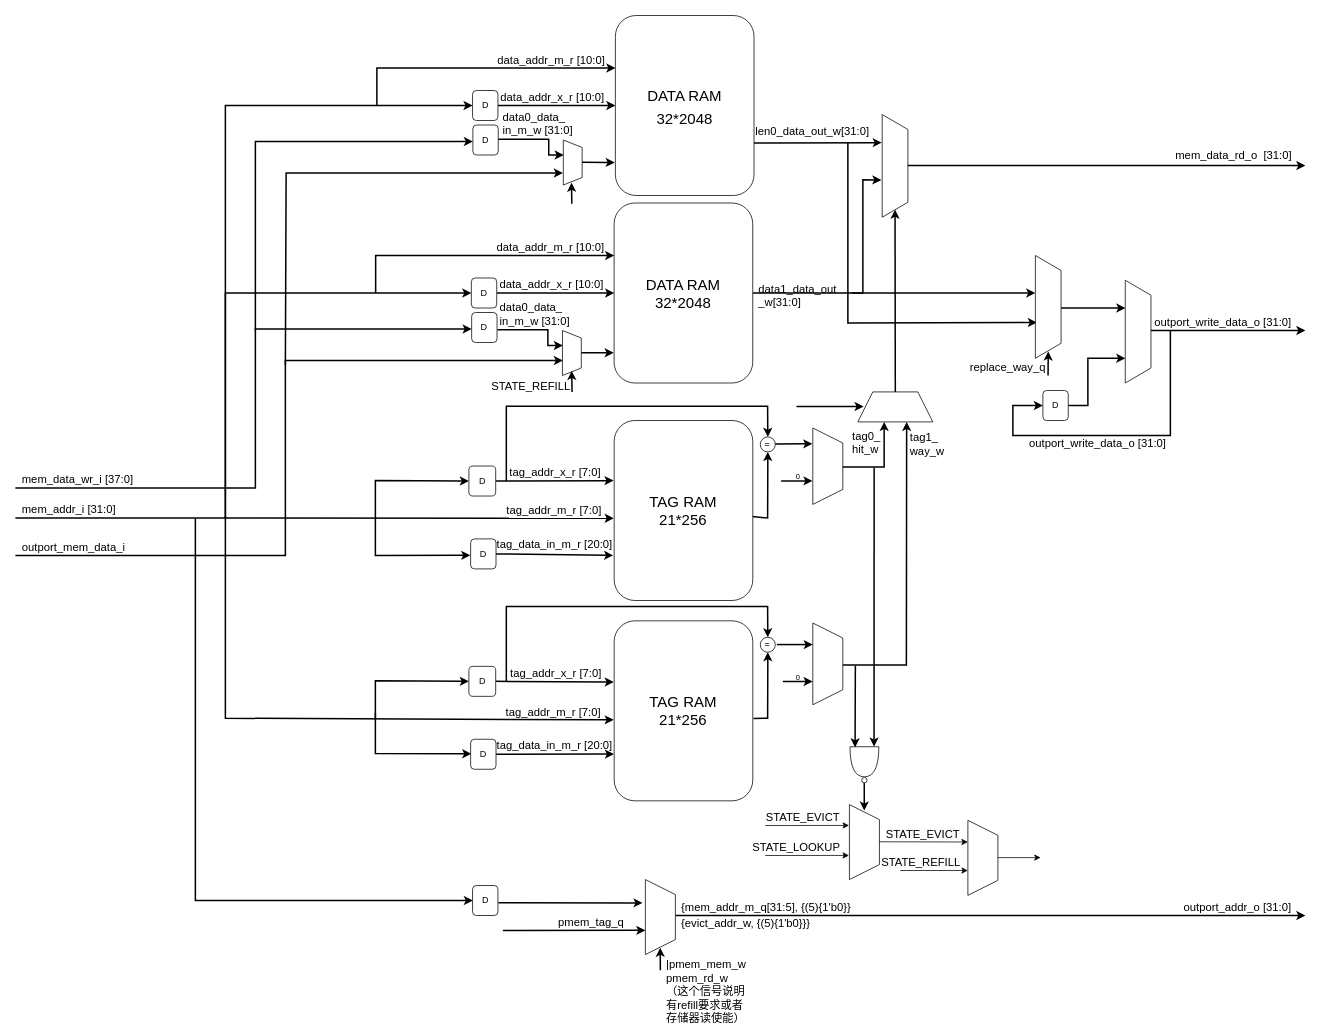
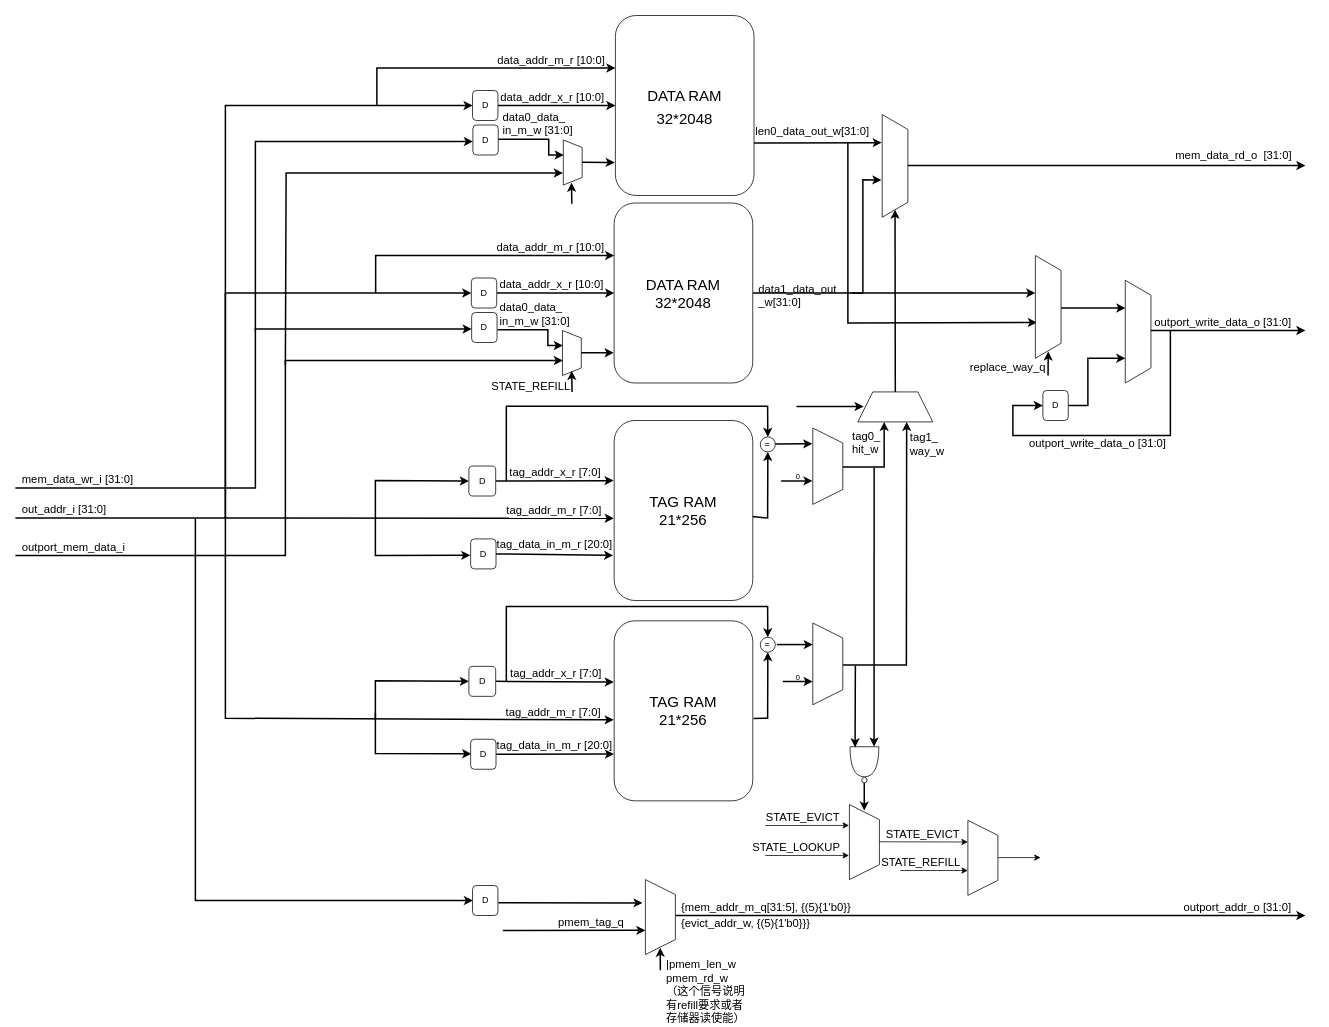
node "mem_data_wr_i [37:0]": label "mem_data_wr_i [37:0]" -> "mem_data_wr_i [31:0]"
node "mem_addr_i [31:0]": label "mem_addr_i [31:0]" -> "out_addr_i [31:0]"
node "|pmem_mem_w pmem_rd_w （这个信号说明有refill要求或者存储器读使能）": label "|pmem_mem_w pmem_rd_w （这个信号说明有refill要求或者存储器读使能）" -> "|pmem_len_w pmem_rd_w （这个信号说明有refill要求或者存储器读使能）"
